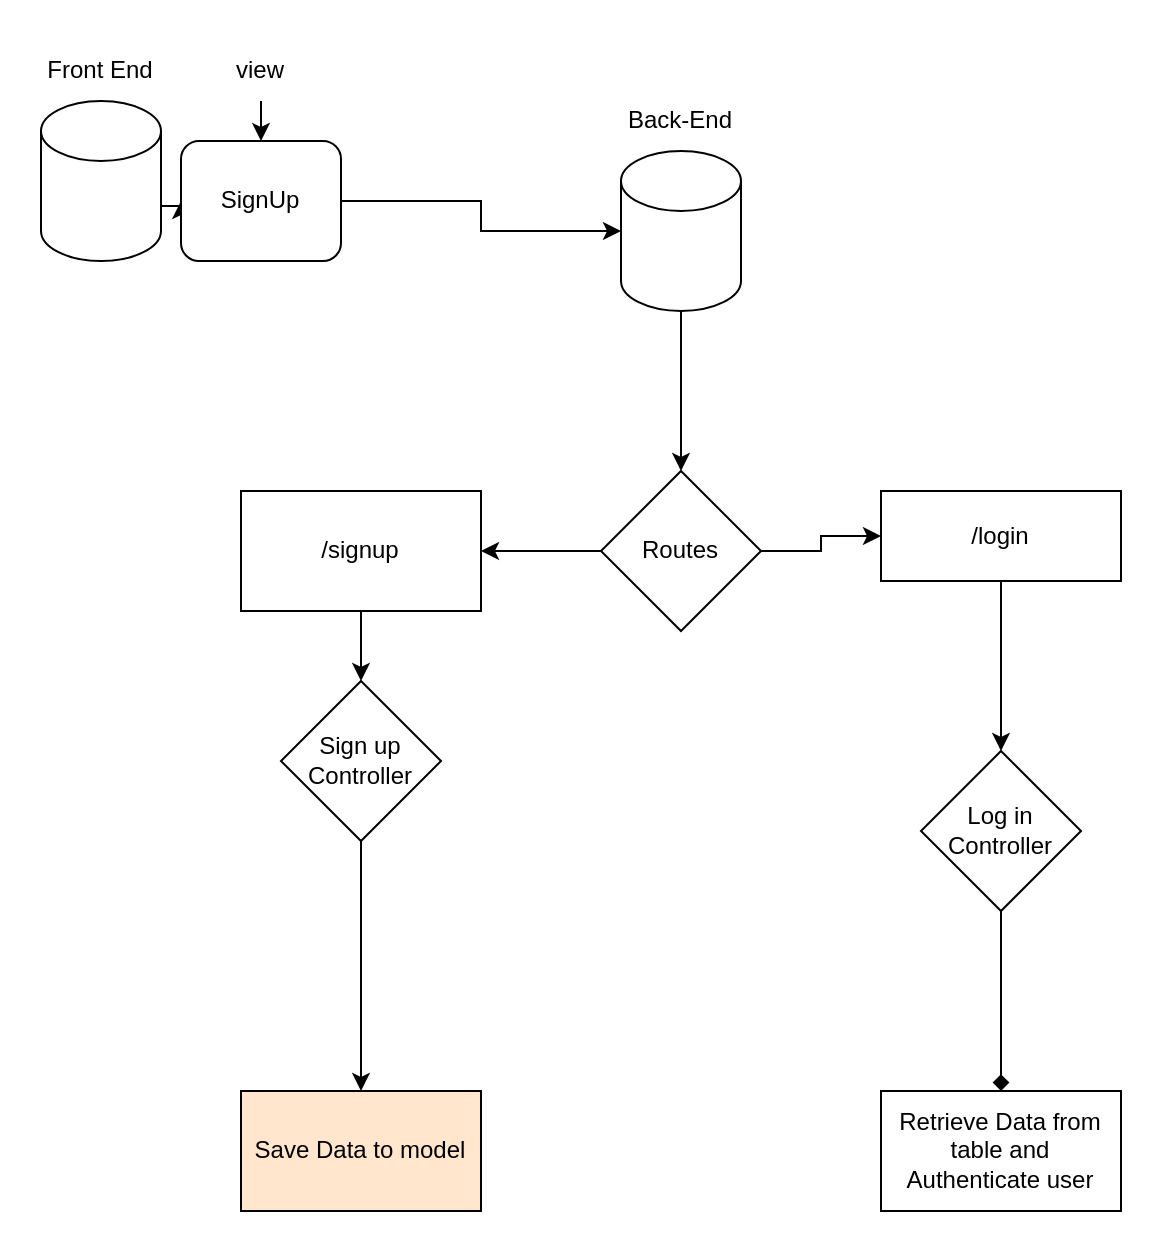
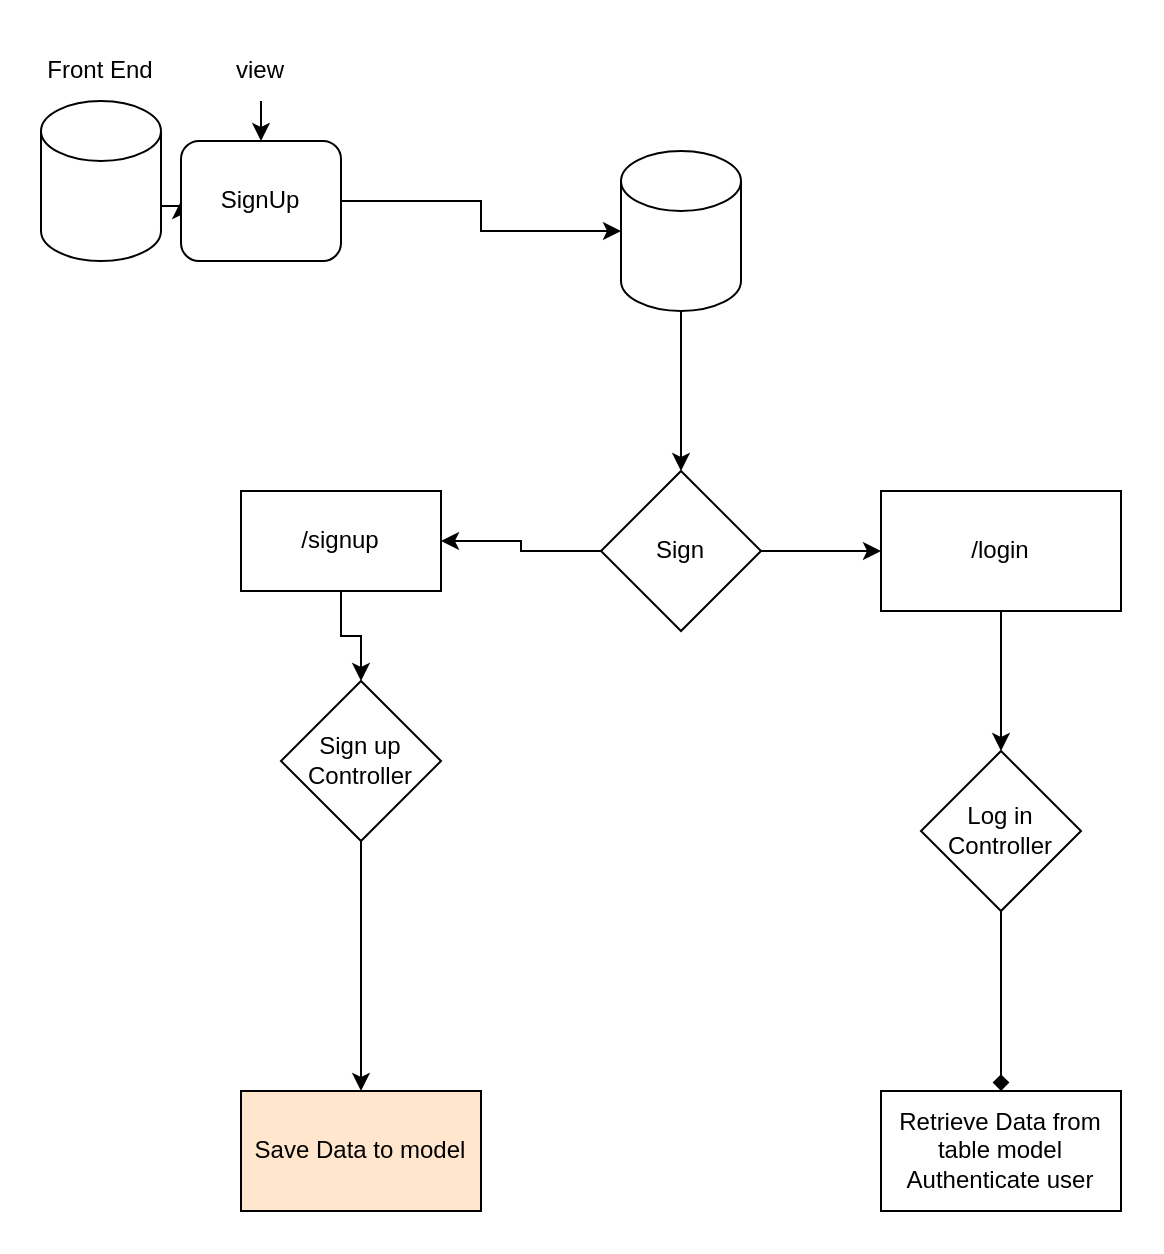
node "Back-End": removed
node "/login": size 240x90 -> 240x120
node "/signup": size 240x120 -> 200x100
node "Routes": label "Routes" -> "Sign"
node "Retrieve Data from table and Authenticate user": label "Retrieve Data from table and Authenticate user" -> "Retrieve Data from table model Authenticate user"
